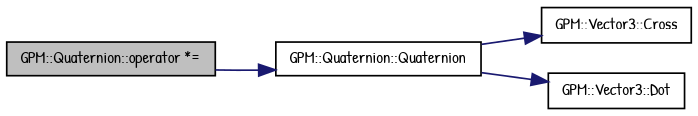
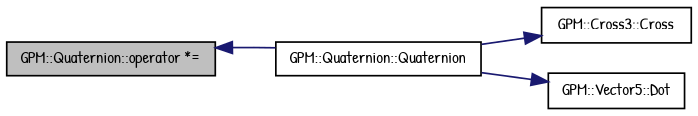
node "GPM::Vector3::Cross": label "GPM::Vector3::Cross" -> "GPM::Cross3::Cross"
edge "GPM::Quaternion::operator *=" -> "GPM::Quaternion::Quaternion": reversed
node "GPM::Vector3::Dot": label "GPM::Vector3::Dot" -> "GPM::Vector5::Dot"
